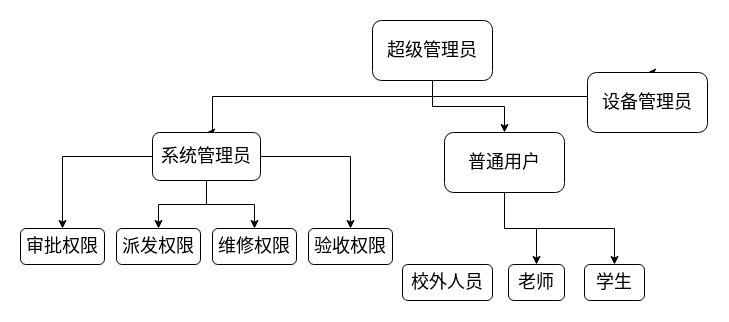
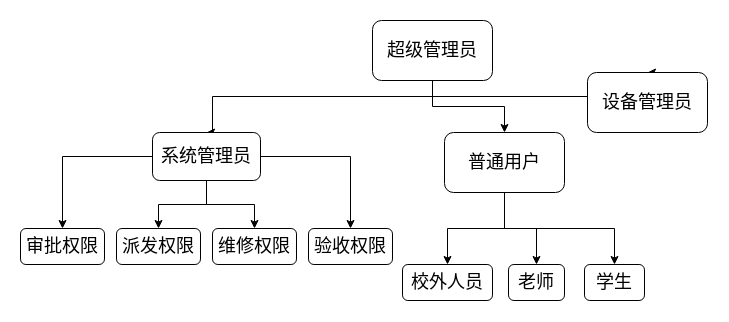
edge "普通用户" -> "校外人员": added
